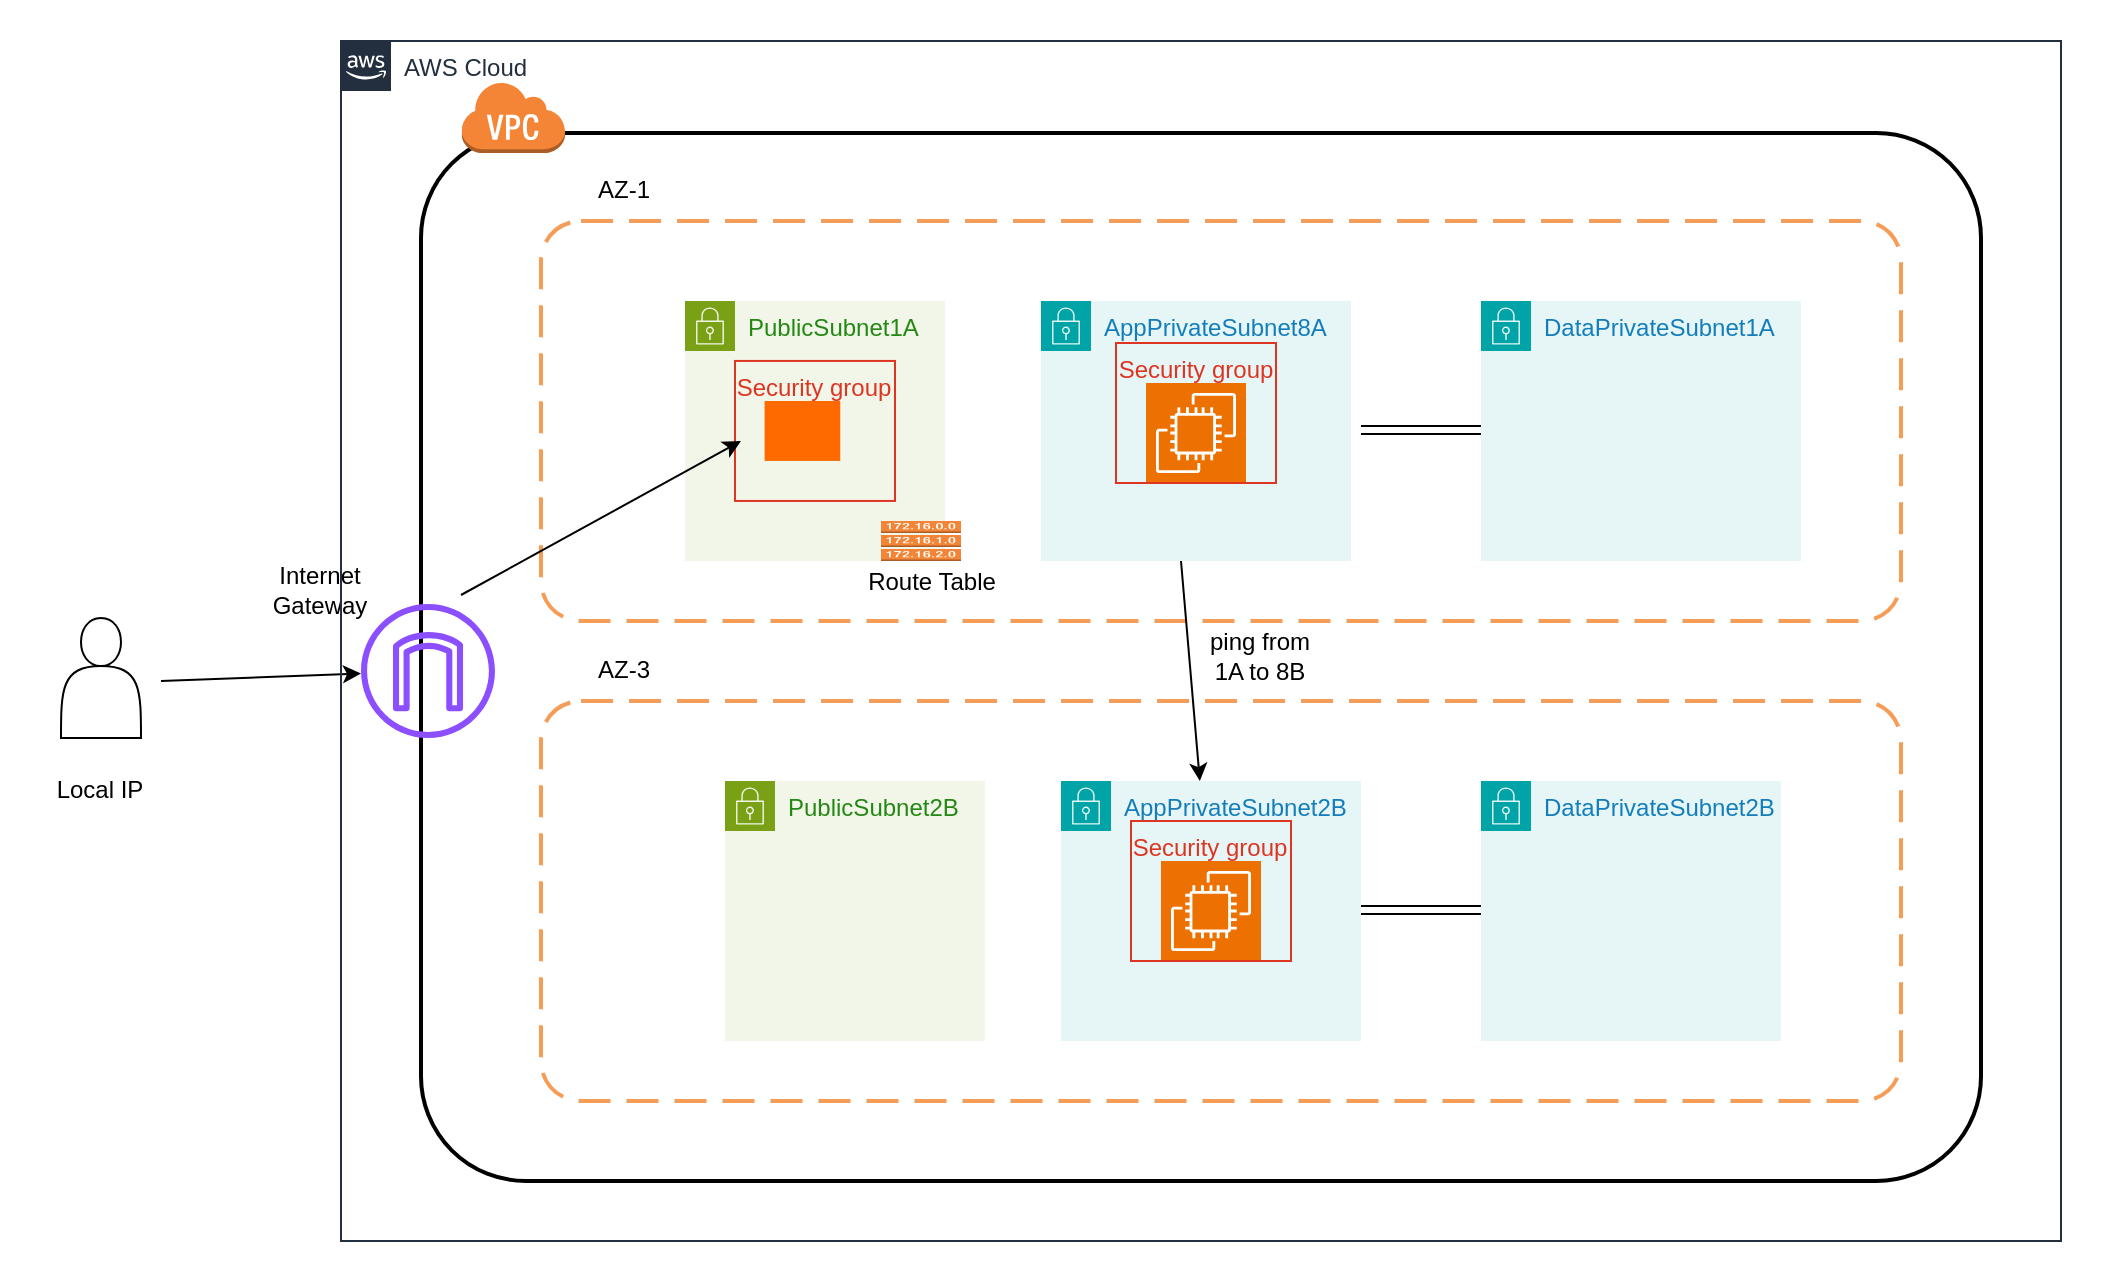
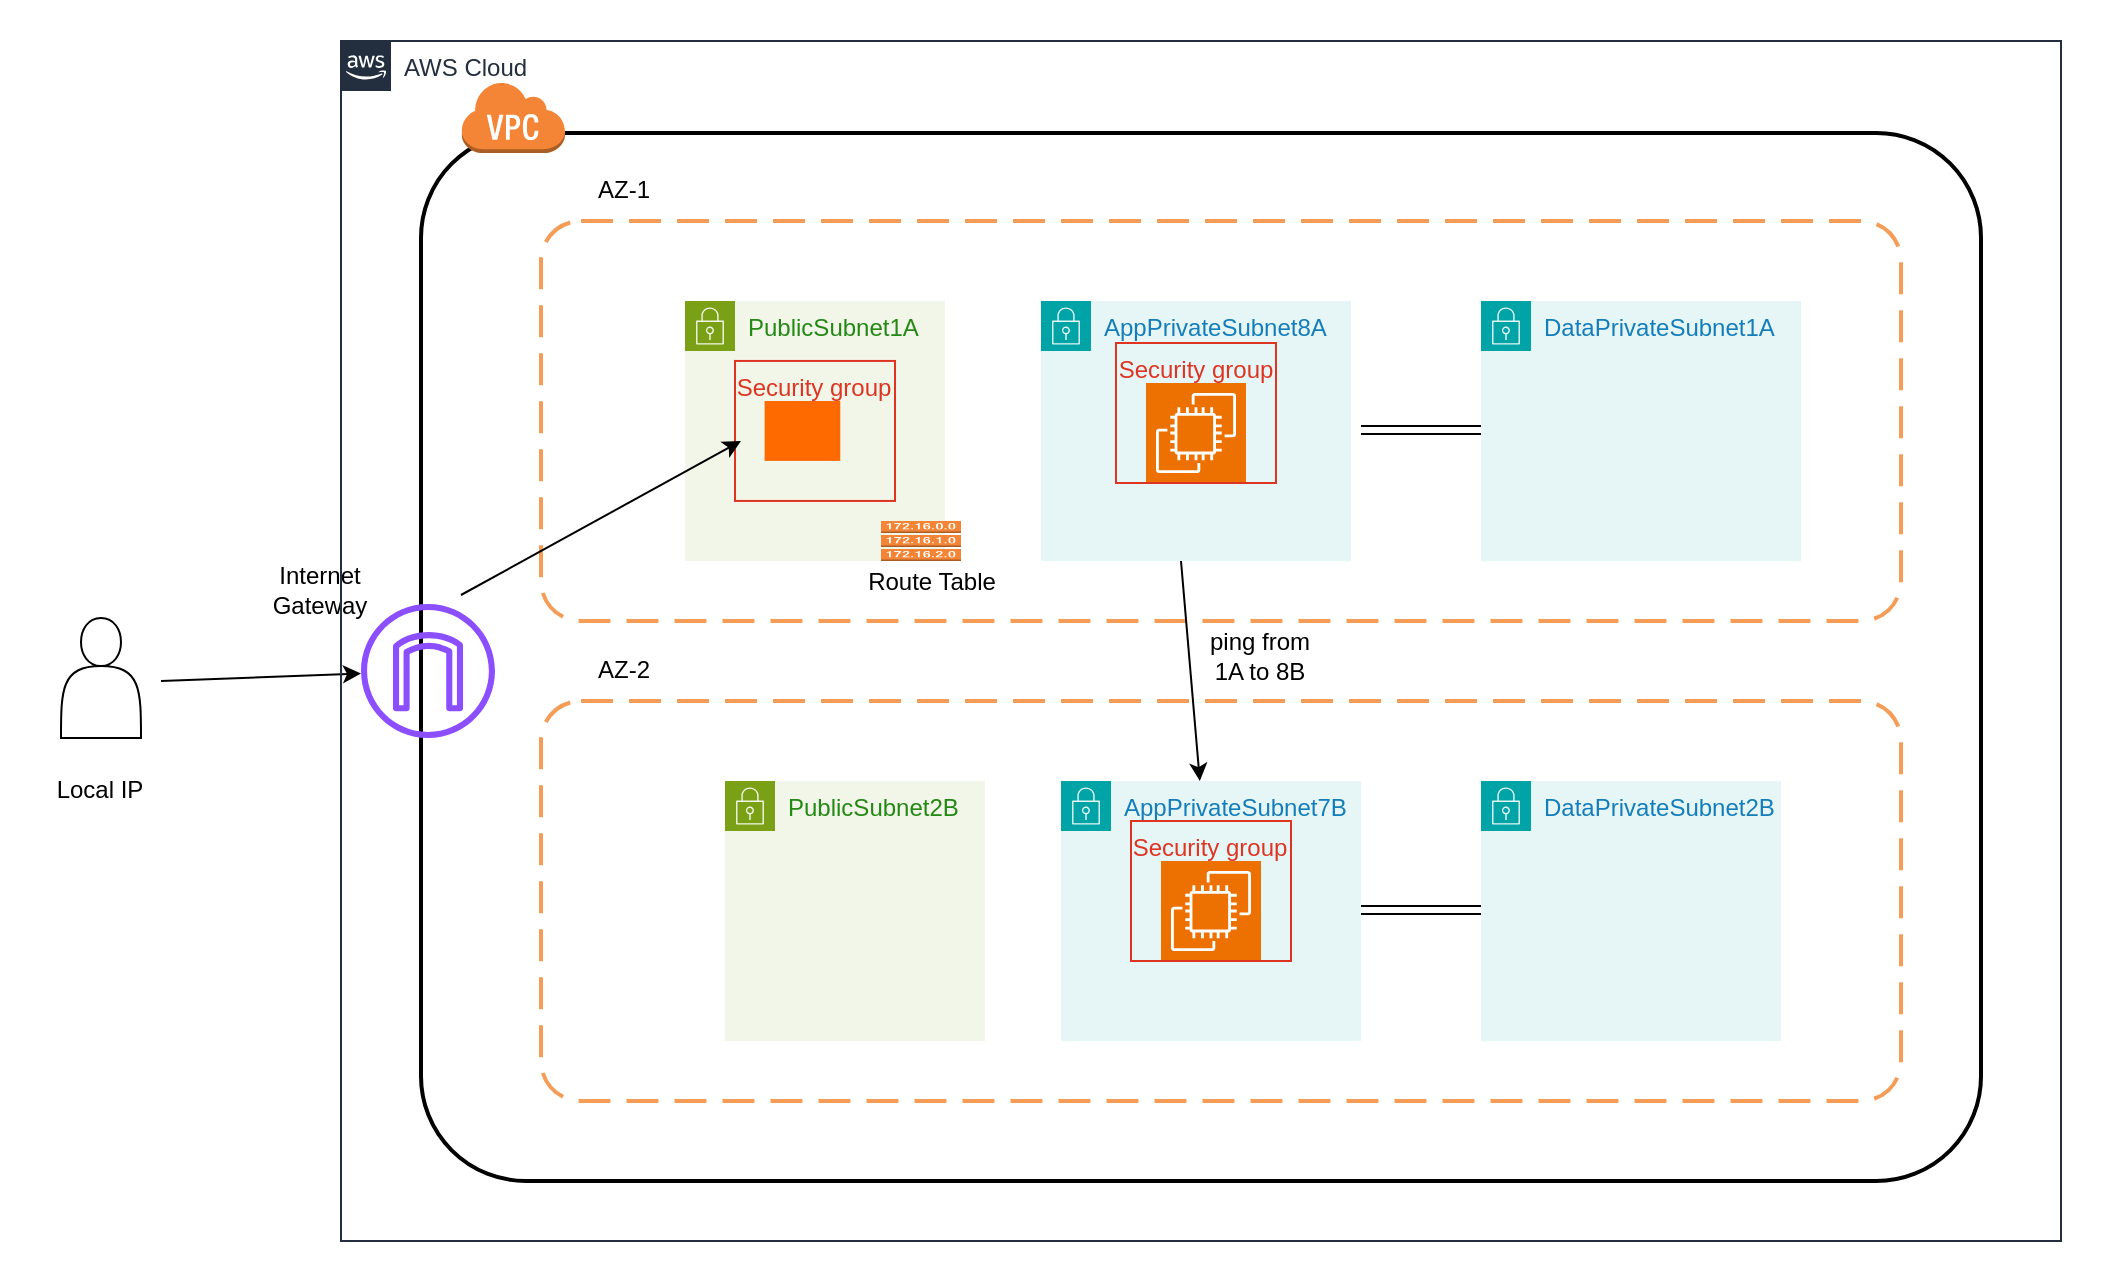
node "AZ-3": label "AZ-3" -> "AZ-2"
node "AppPrivateSubnet2B": label "AppPrivateSubnet2B" -> "AppPrivateSubnet7B"
